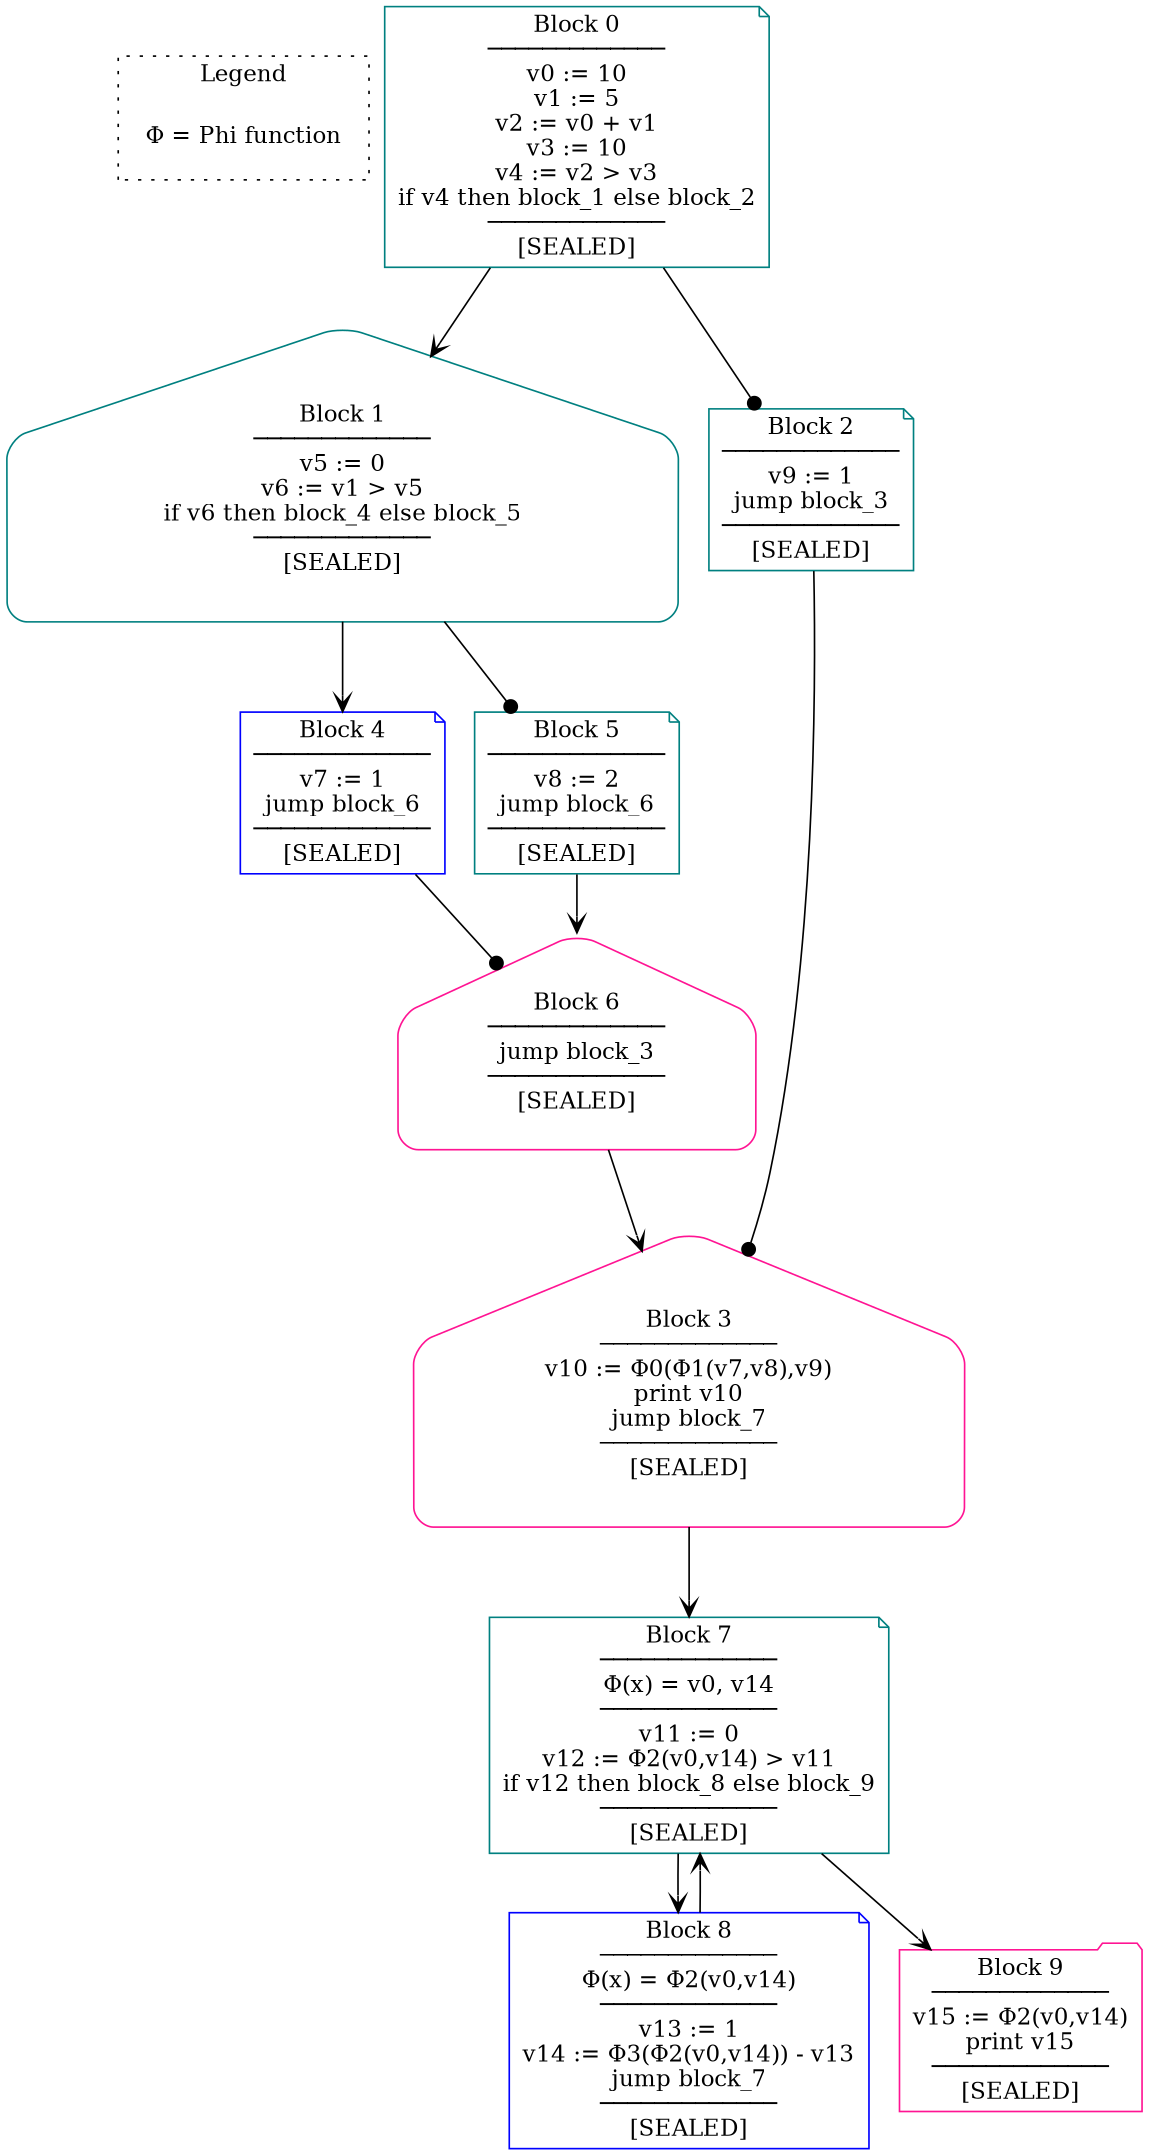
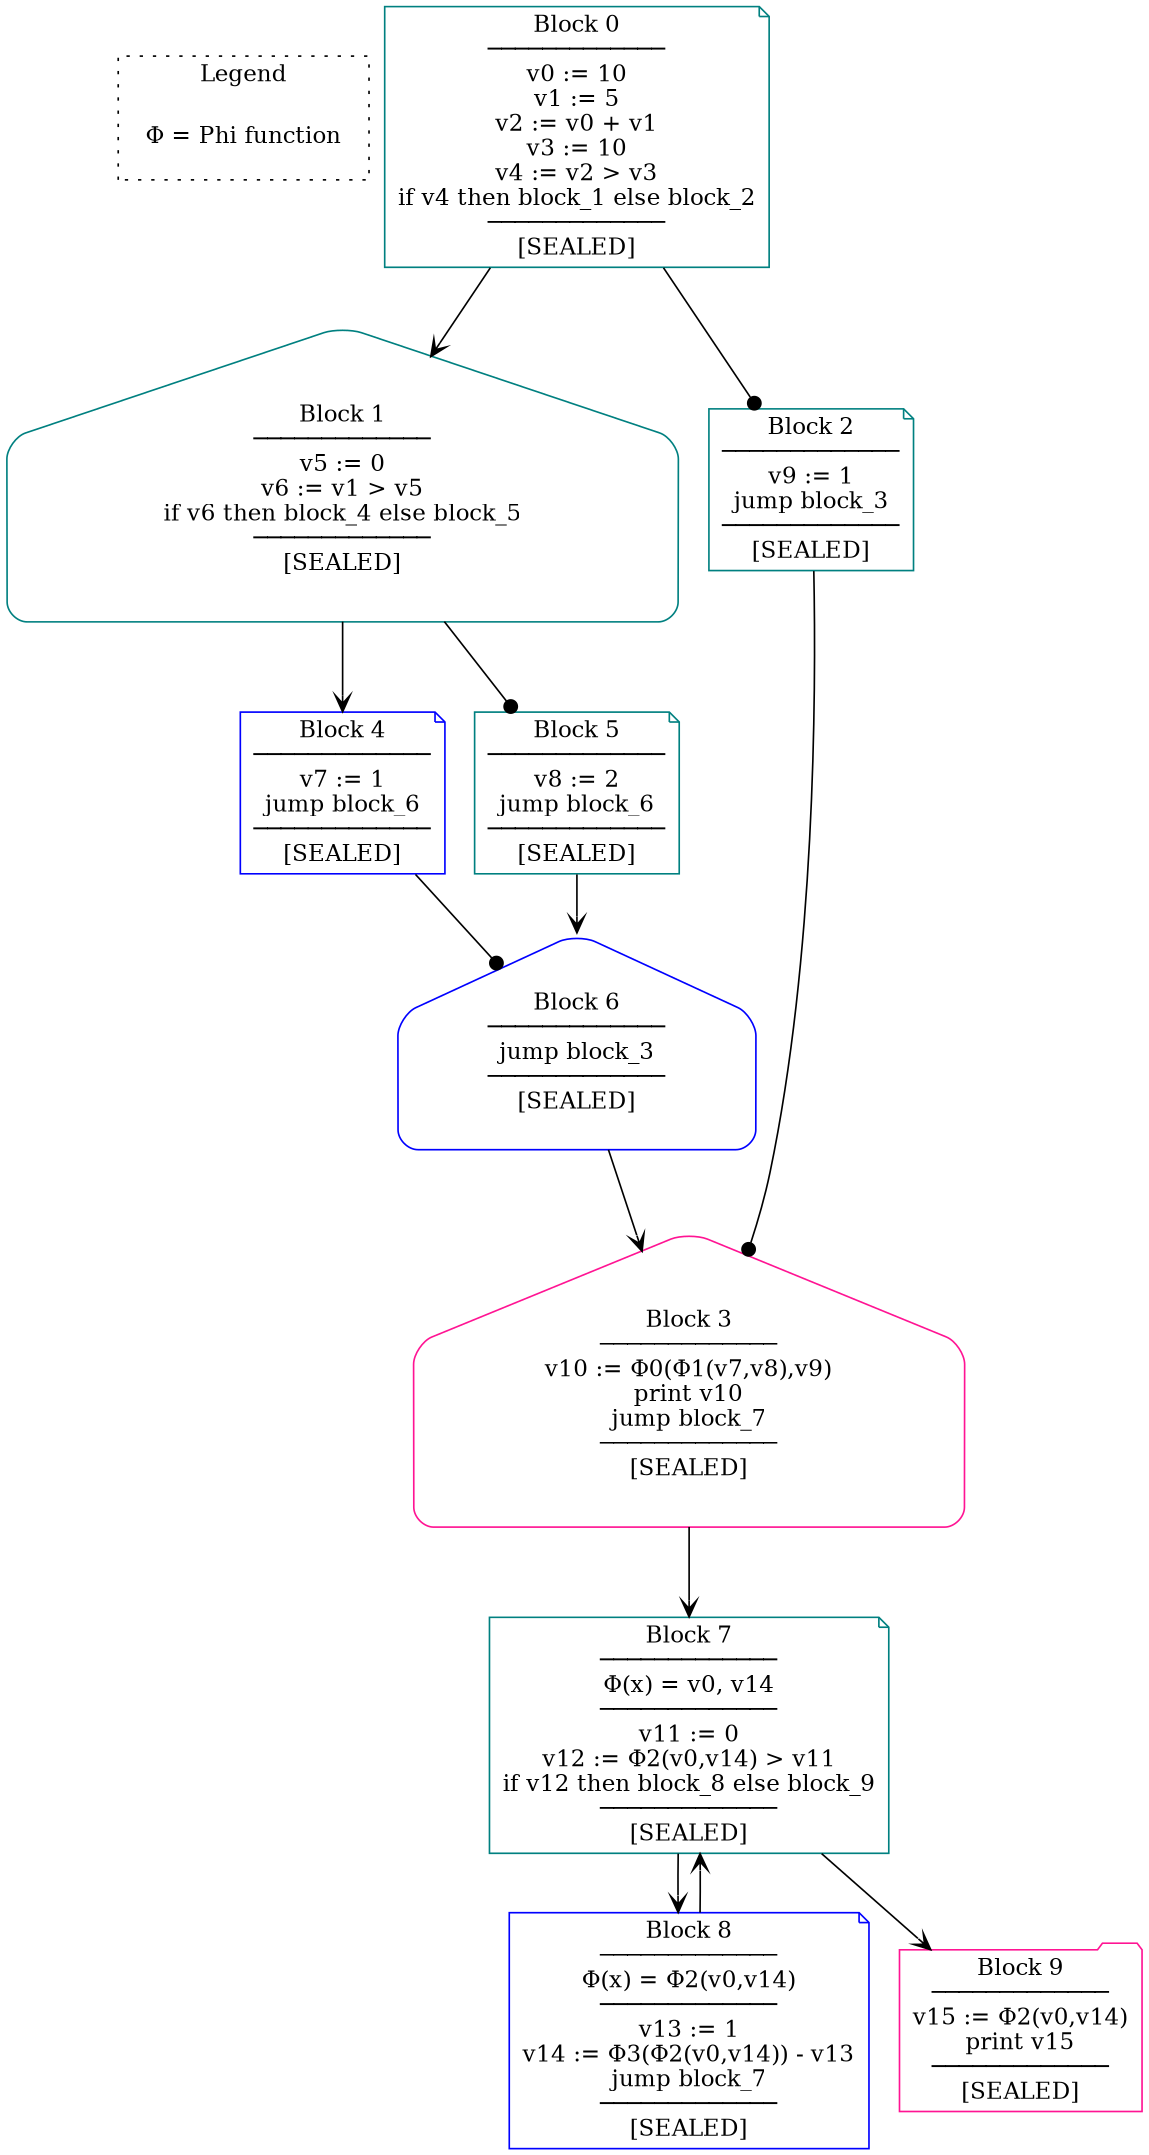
node "Block 6 ───────────── jump block_3 ───────────── [SEALED]": color deeppink -> blue
